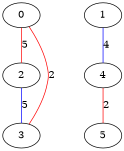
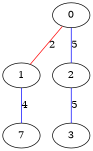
edge "0" -- "2": color red -> blue
edge "0" -- "3": now "0" -- "1"
node "4": label "4" -> "7"
node "5": removed
